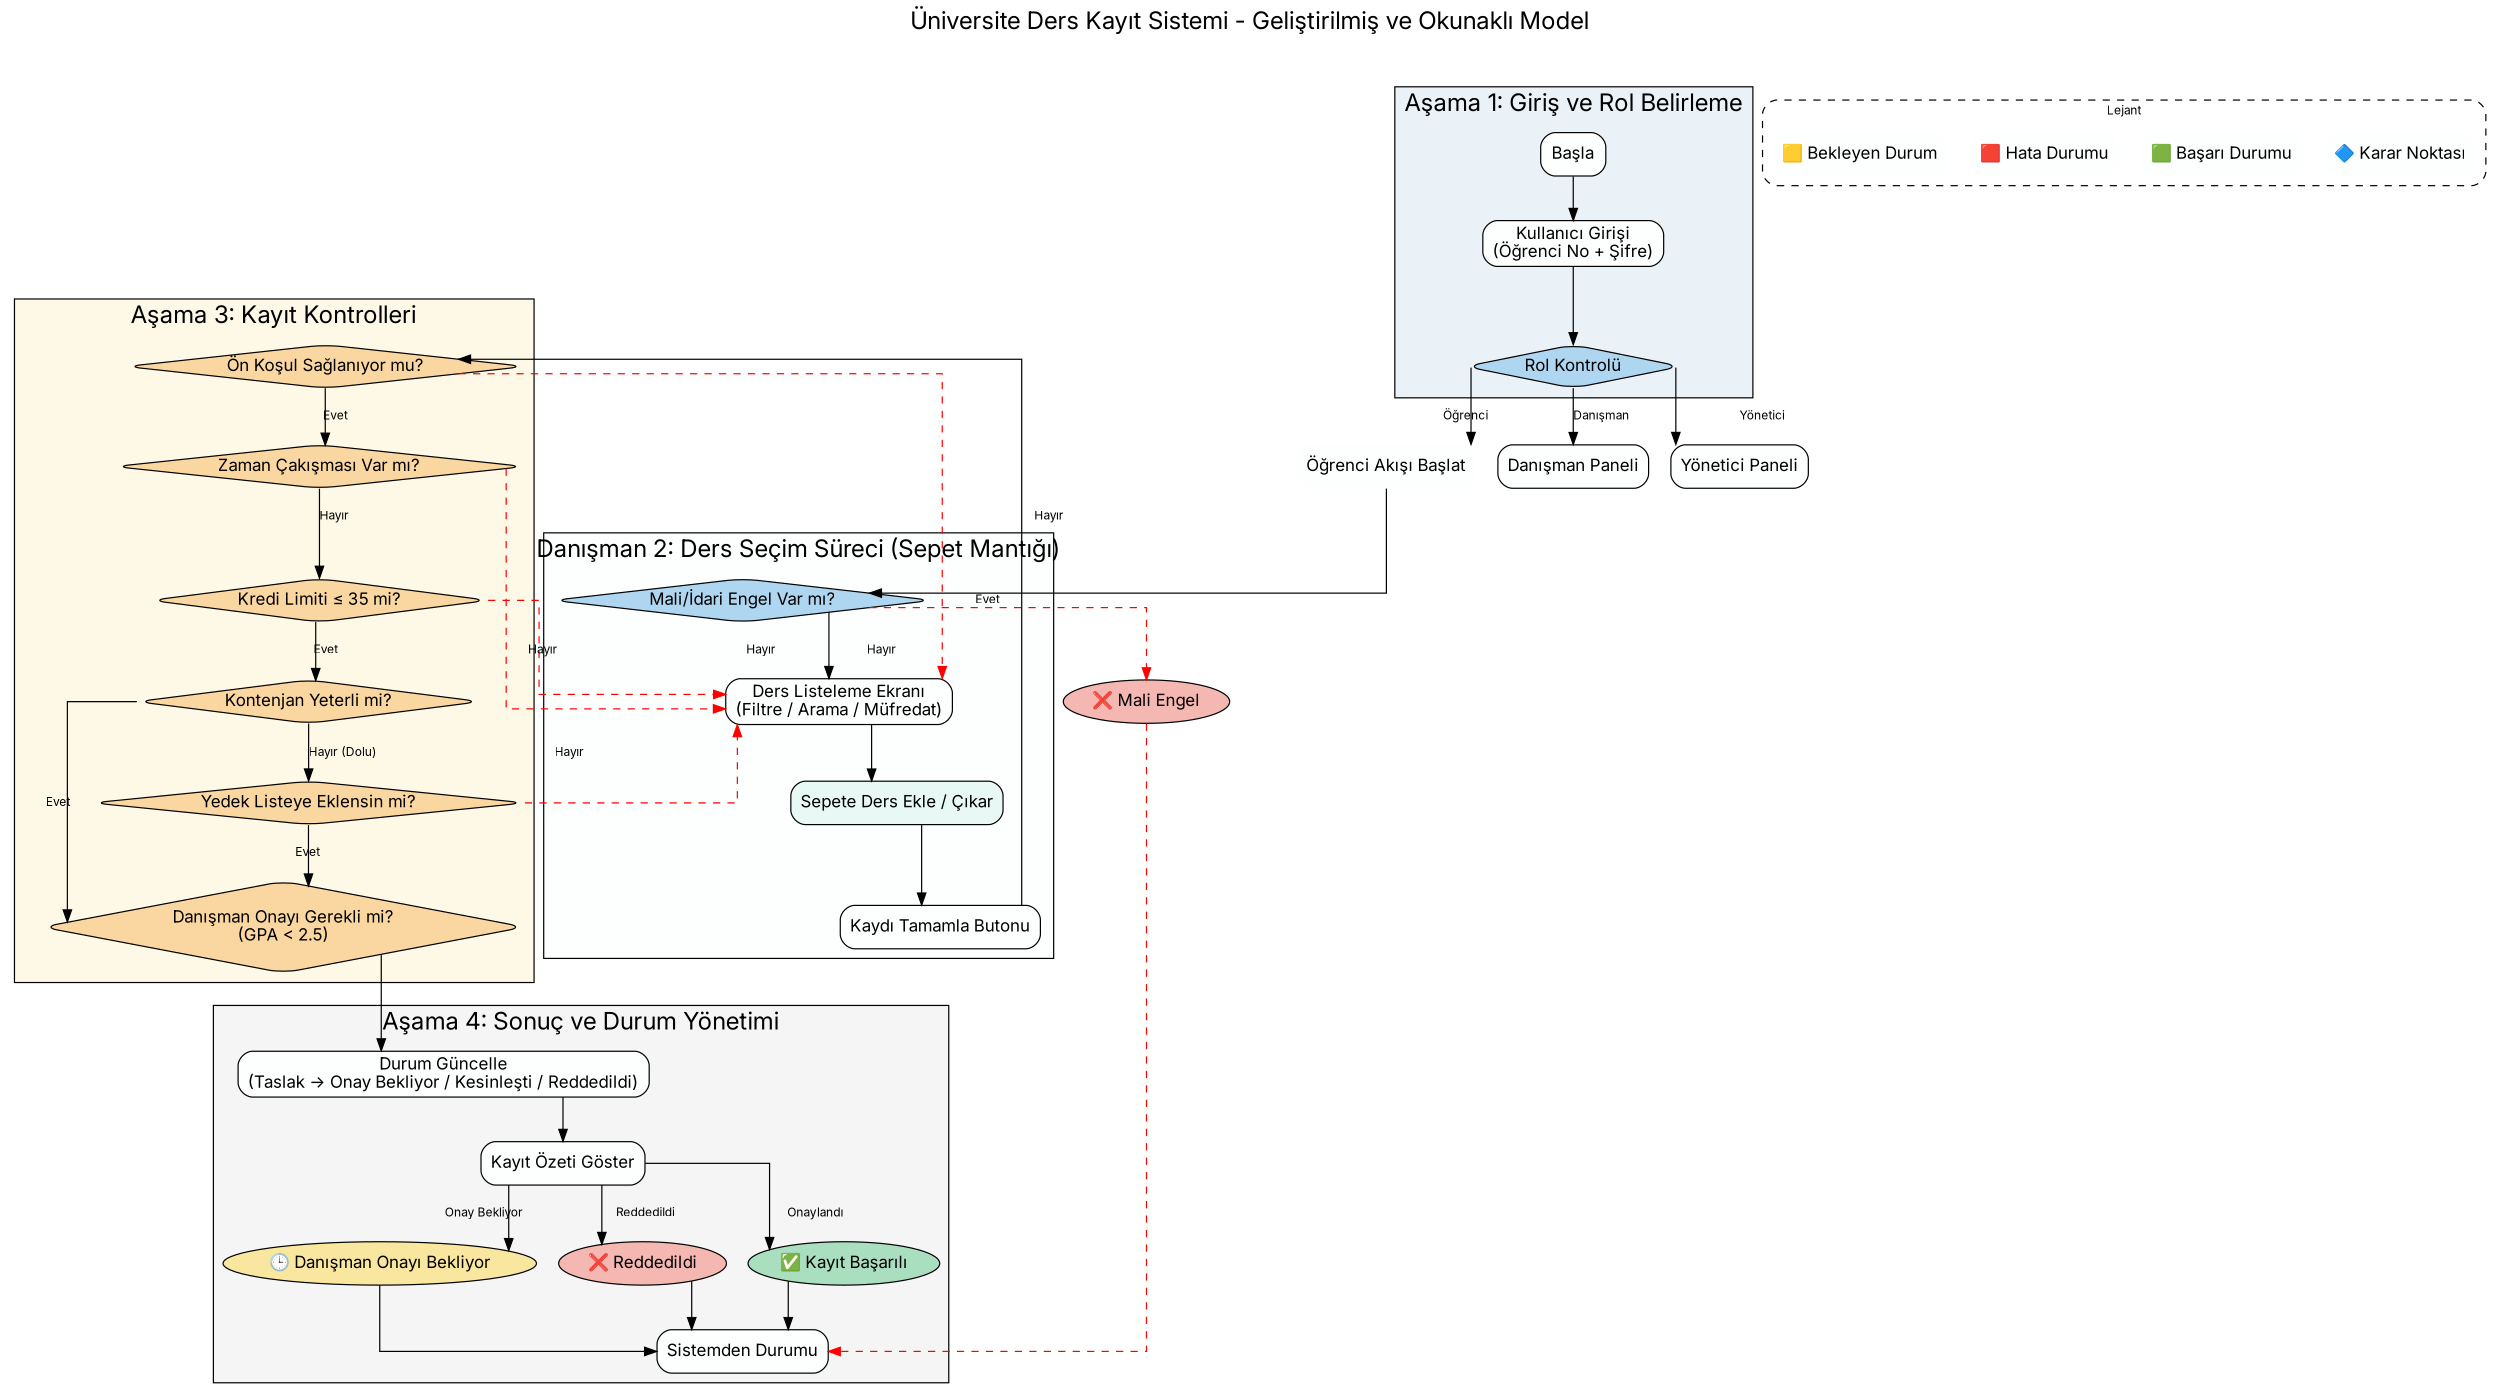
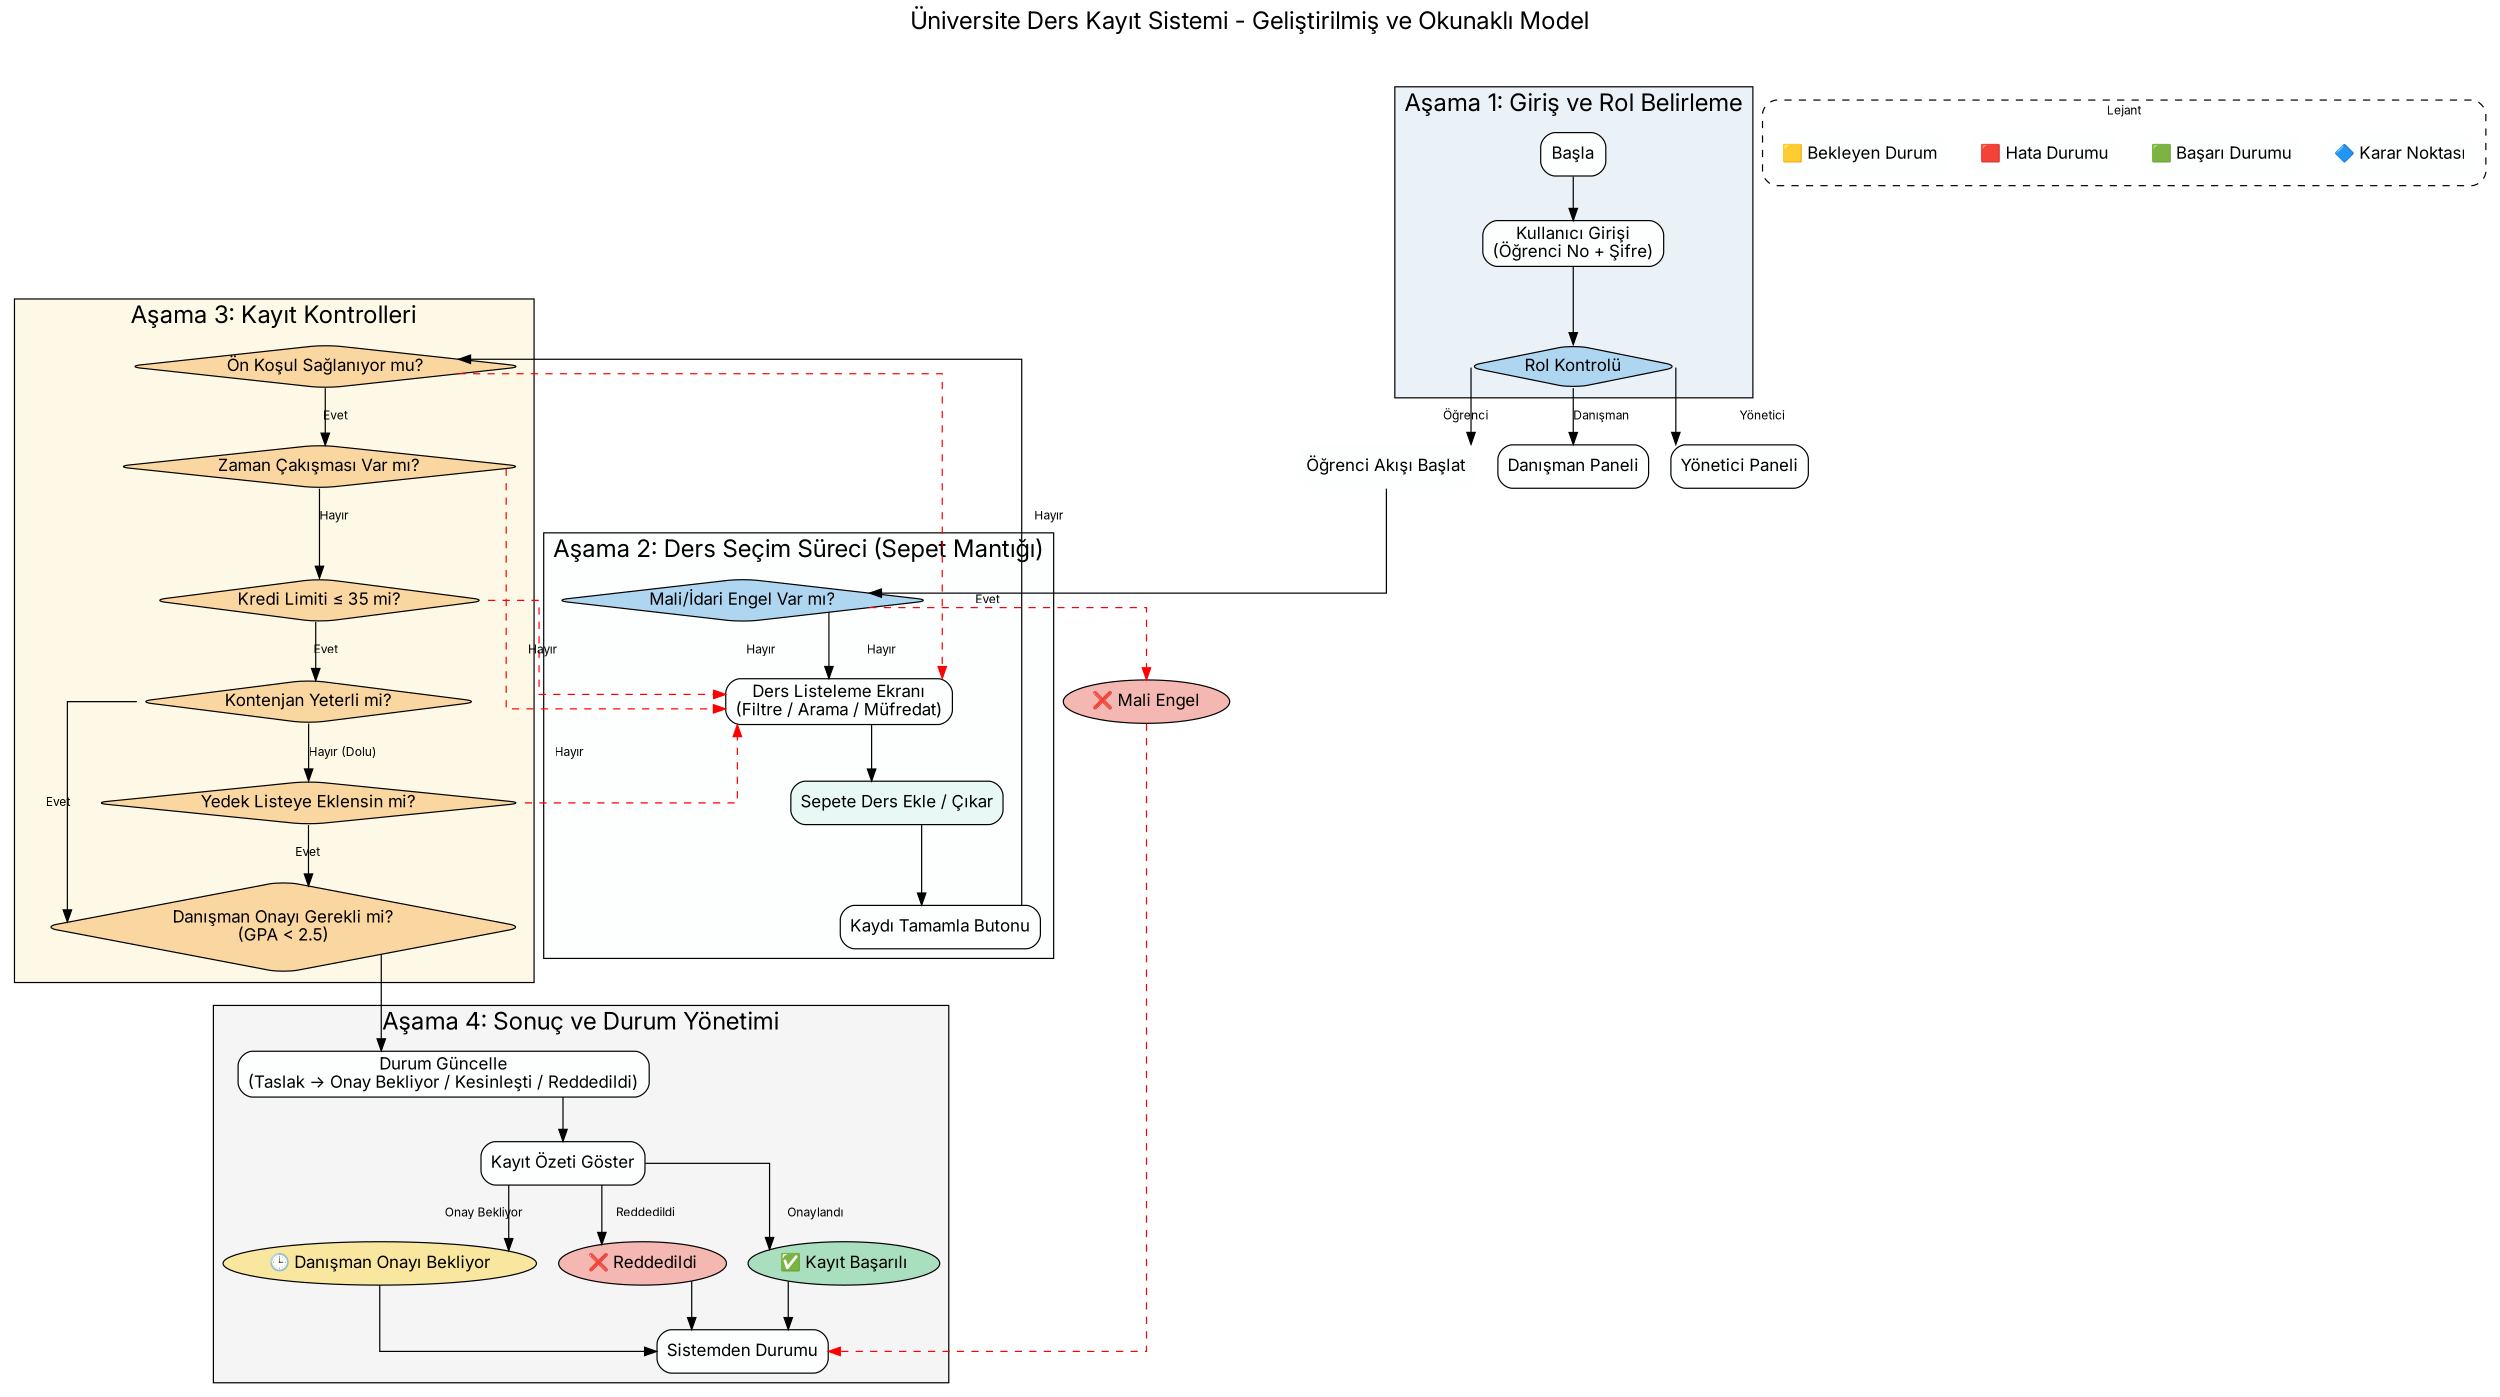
cluster "Danışman 2: Ders Seçim Süreci (Sepet Mantığı)": label "Danışman 2: Ders Seçim Süreci (Sepet Mantığı)" -> "Aşama 2: Ders Seçim Süreci (Sepet Mantığı)"
